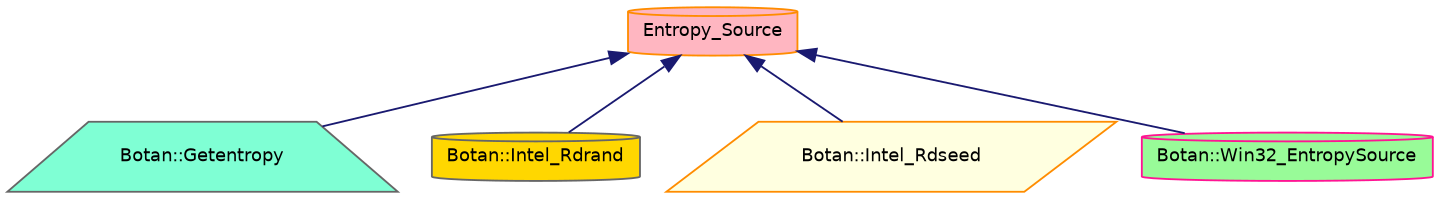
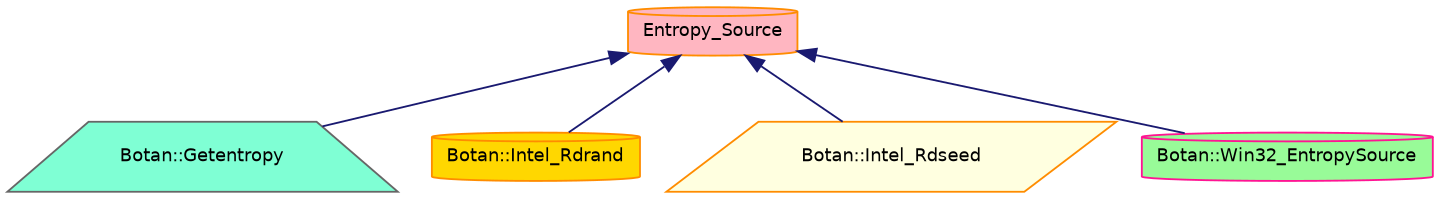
node "Botan::Intel_Rdrand": color gray40 -> darkorange
